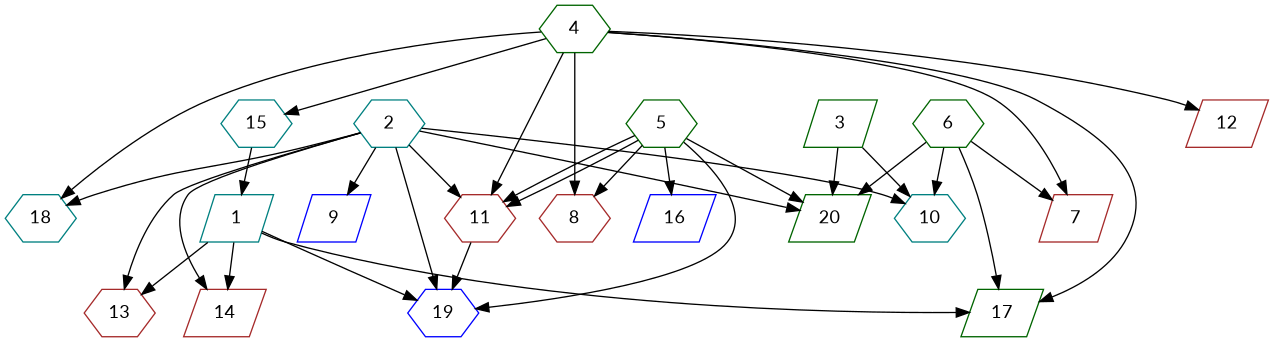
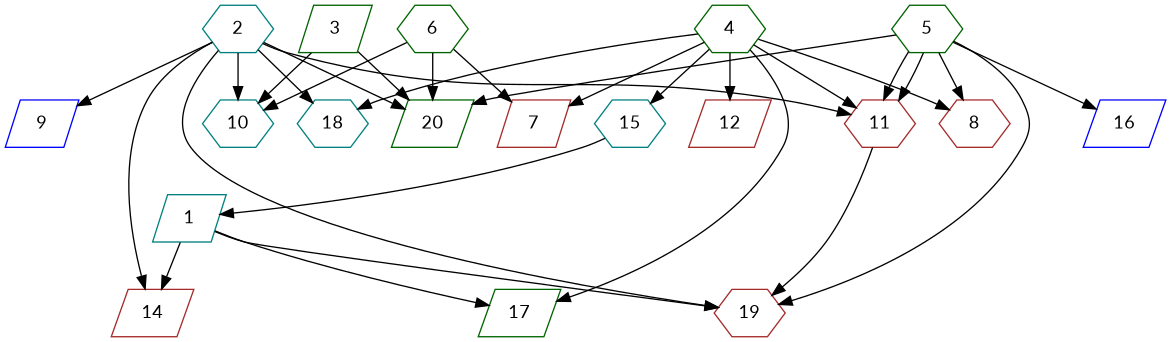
edge "6" -> "17": removed
node "13": removed
node "19": color blue -> brown
